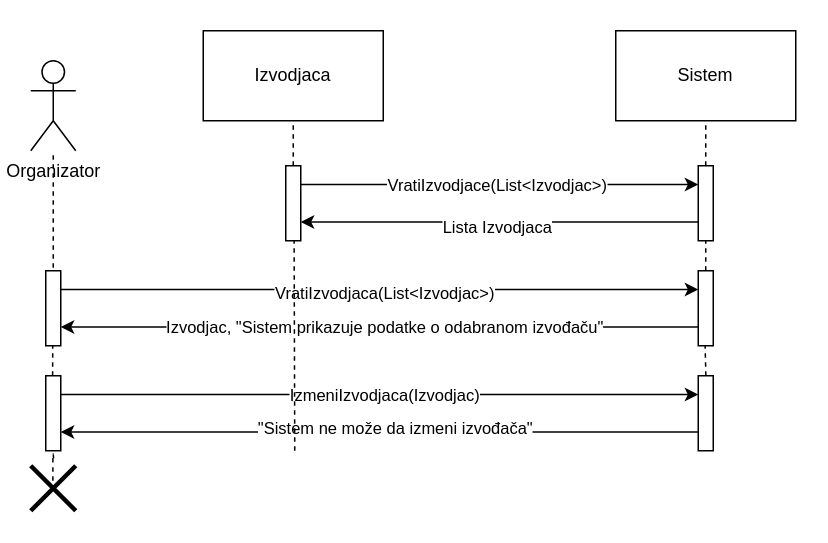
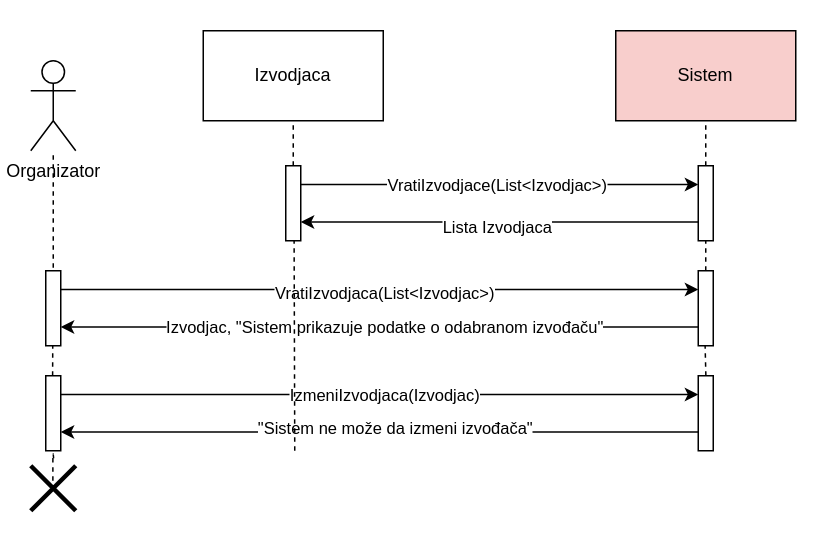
node "Sistem": fillcolor #ffffff -> #f8cecc
